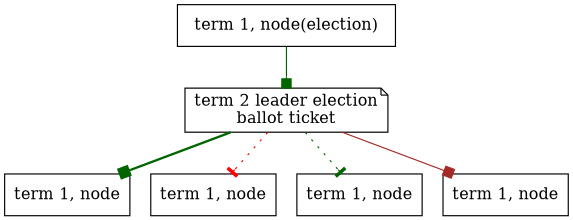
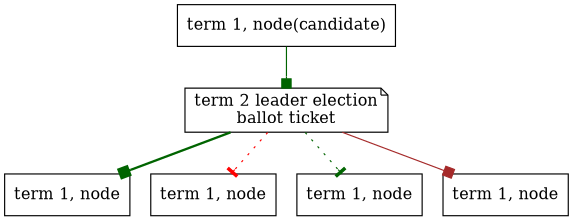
node "term 1, node(election)": label "term 1, node(election)" -> "term 1, node(candidate)"
